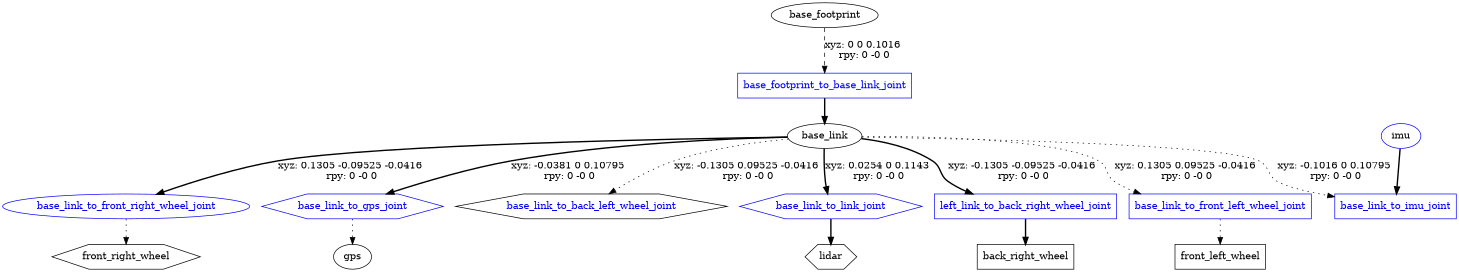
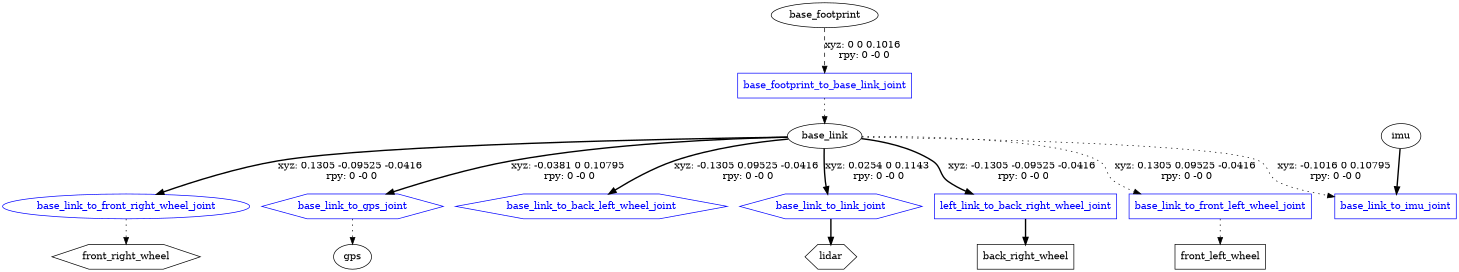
edge "base_footprint_to_base_link_joint" -> "base_link": style bold -> dotted
node "imu": color blue -> black
edge "base_link" -> "base_link_to_back_left_wheel_joint": style dotted -> bold
node "base_link_to_back_left_wheel_joint": color black -> blue
